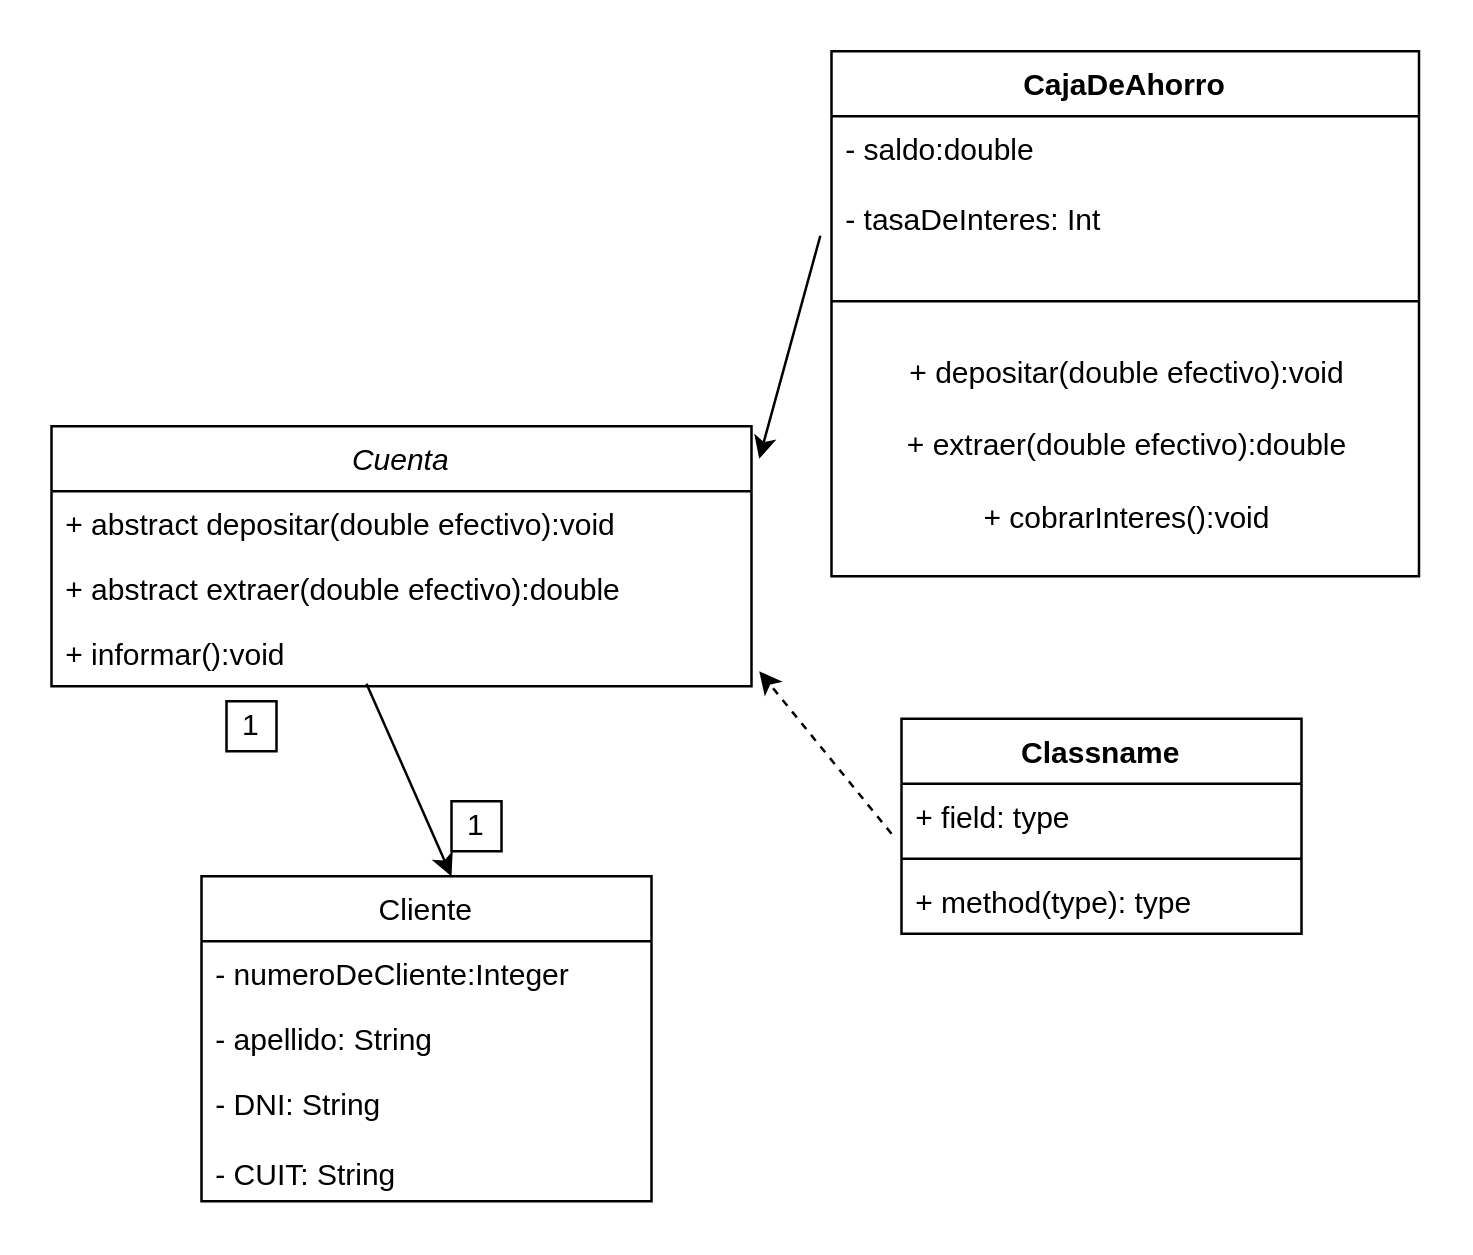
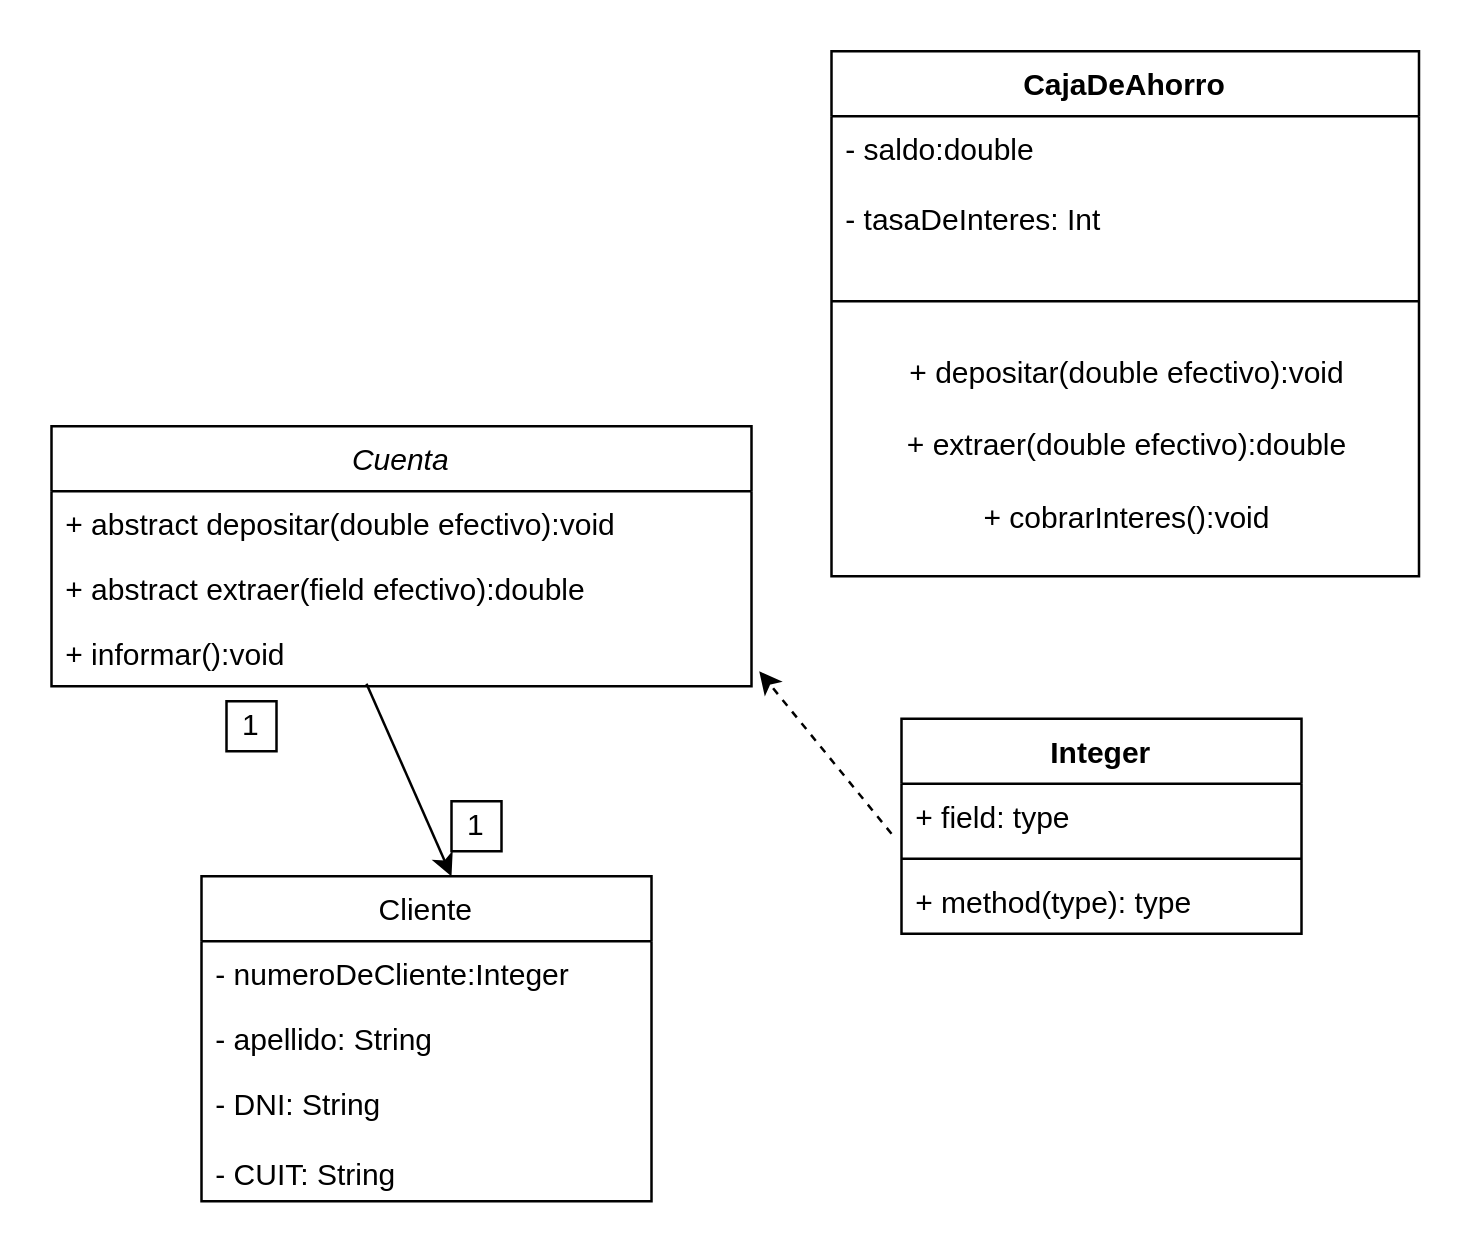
edge "- saldo:double - tasaDeInteres: Int" -> "Cuenta": removed
node "+ abstract extraer(double efectivo):double": label "+ abstract extraer(double efectivo):double" -> "+ abstract extraer(field efectivo):double"
node "Classname": label "Classname" -> "Integer"
